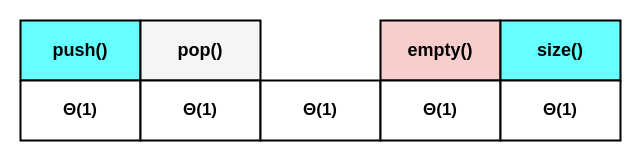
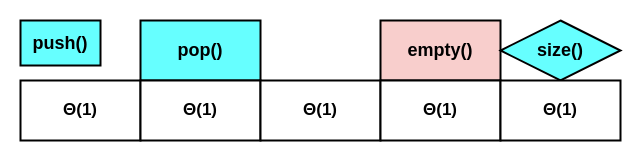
node "push()": size 120x60 -> 80x45
node "pop()": fillcolor #f5f5f5 -> #66ffff
node "size()": shape rectangle -> diamond
